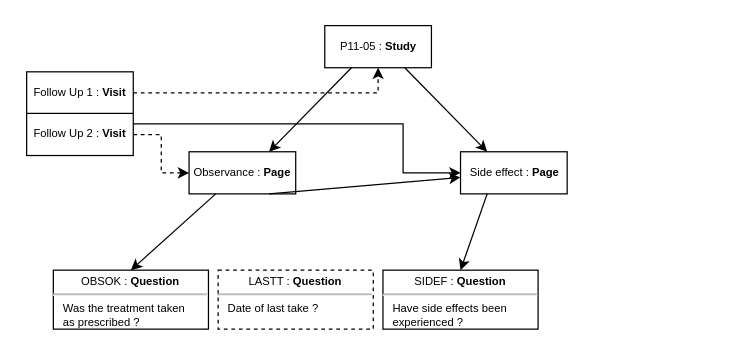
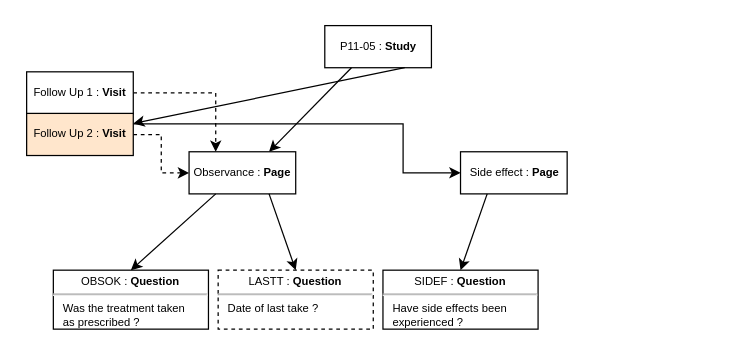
edge "Follow Up 1 : Visit" -> "P11-05 : Study": now "Follow Up 1 : Visit" -> "Observance : Page"
edge "P11-05 : Study" -> "Side effect : Page": now "P11-05 : Study" -> "Follow Up 2 : Visit"
node "Follow Up 2 : Visit": fillcolor #ffffff -> #ffe6cc
edge "Observance : Page" -> "Side effect : Page": now "Observance : Page" -> "LASTT : Question Date of last take ?"
